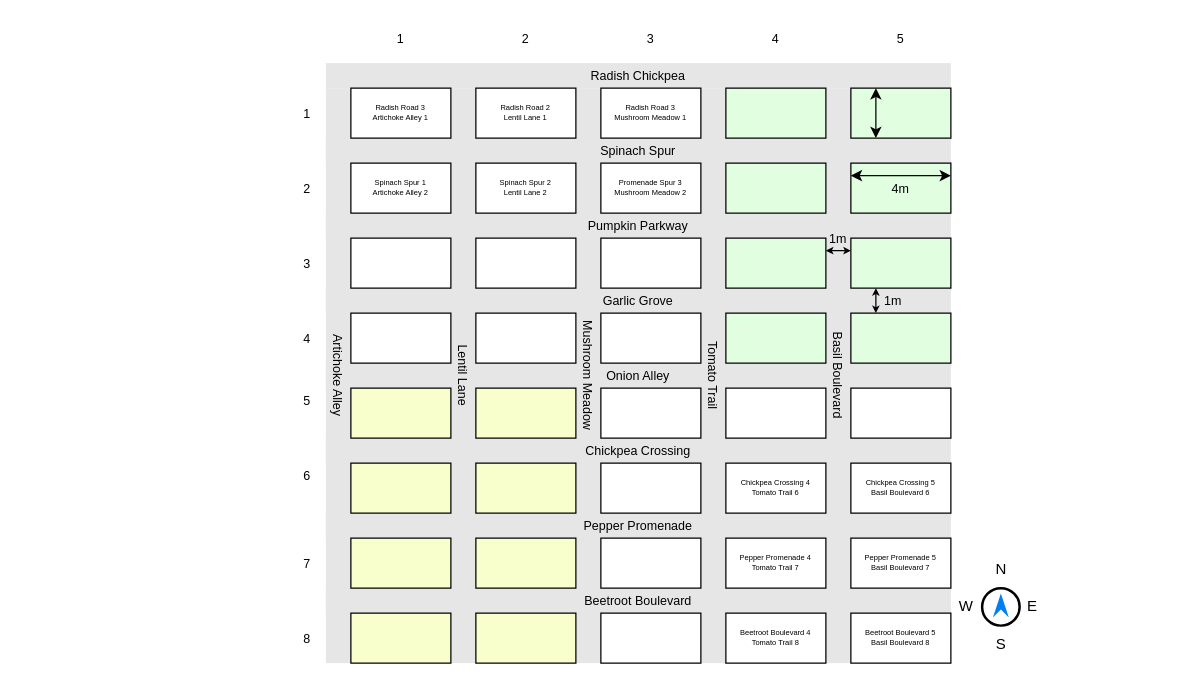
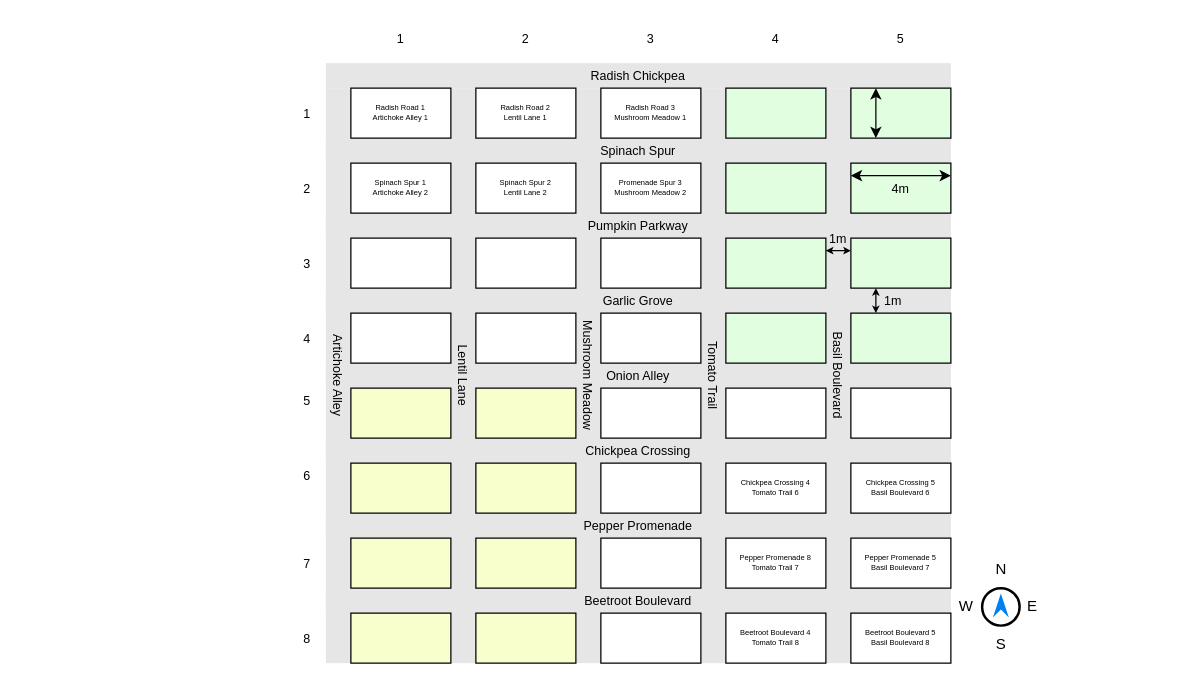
node "Radish Road 3 Artichoke Alley 1": label "Radish Road 3 Artichoke Alley 1" -> "Radish Road 1 Artichoke Alley 1"
node "Pepper Promenade 4 Tomato Trail 7": label "Pepper Promenade 4 Tomato Trail 7" -> "Pepper Promenade 8 Tomato Trail 7"
